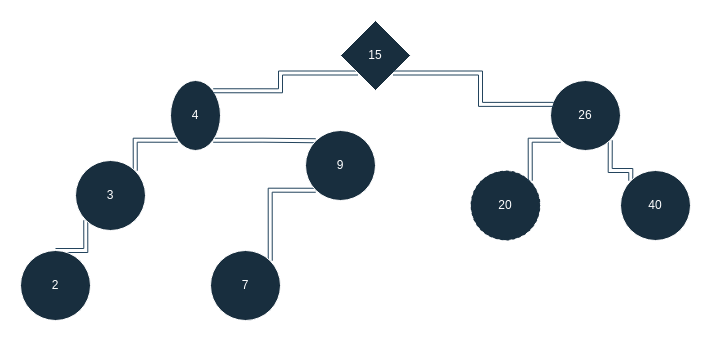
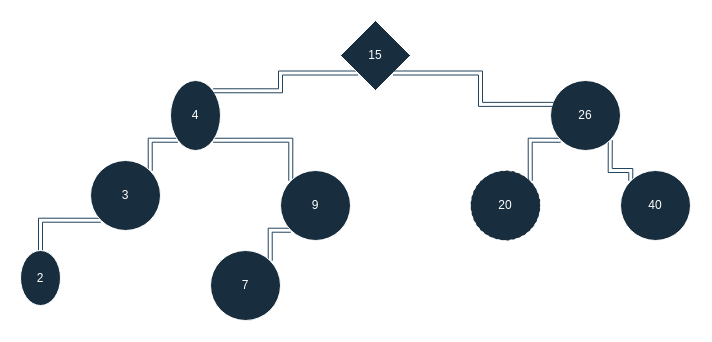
node "9": moved (341, 166) -> (316, 206)
node "3": moved (111, 196) -> (126, 196)
node "2": size 70x70 -> 40x55
